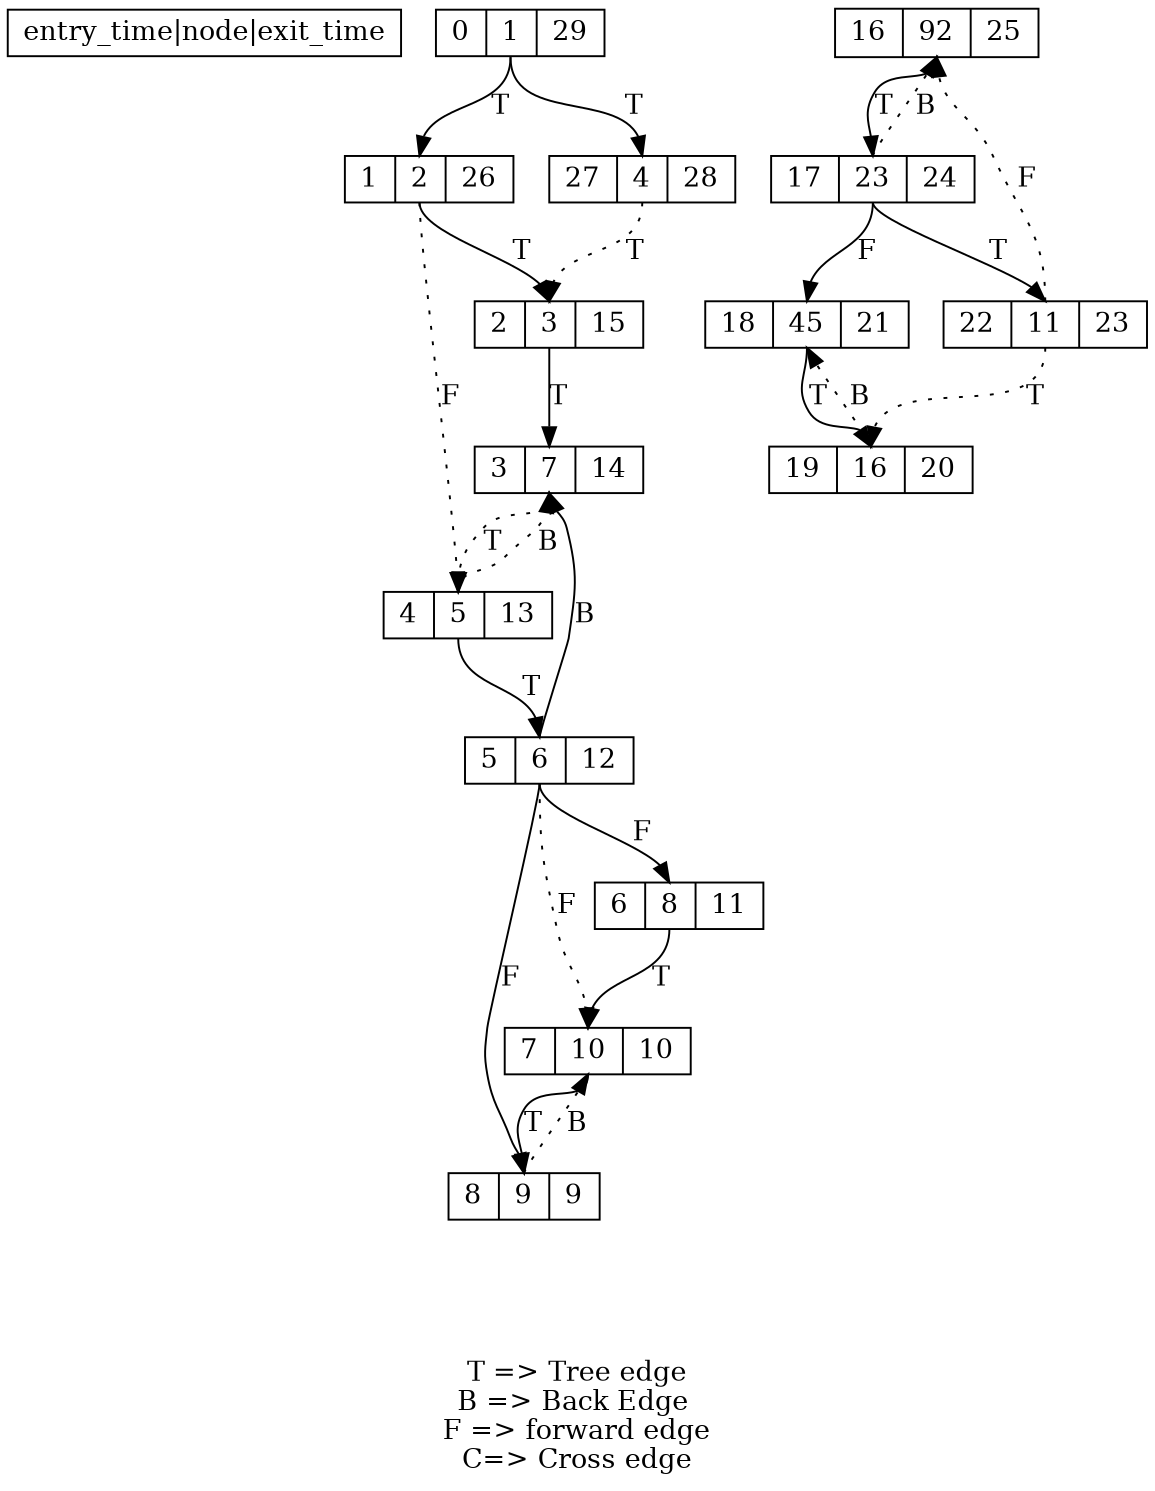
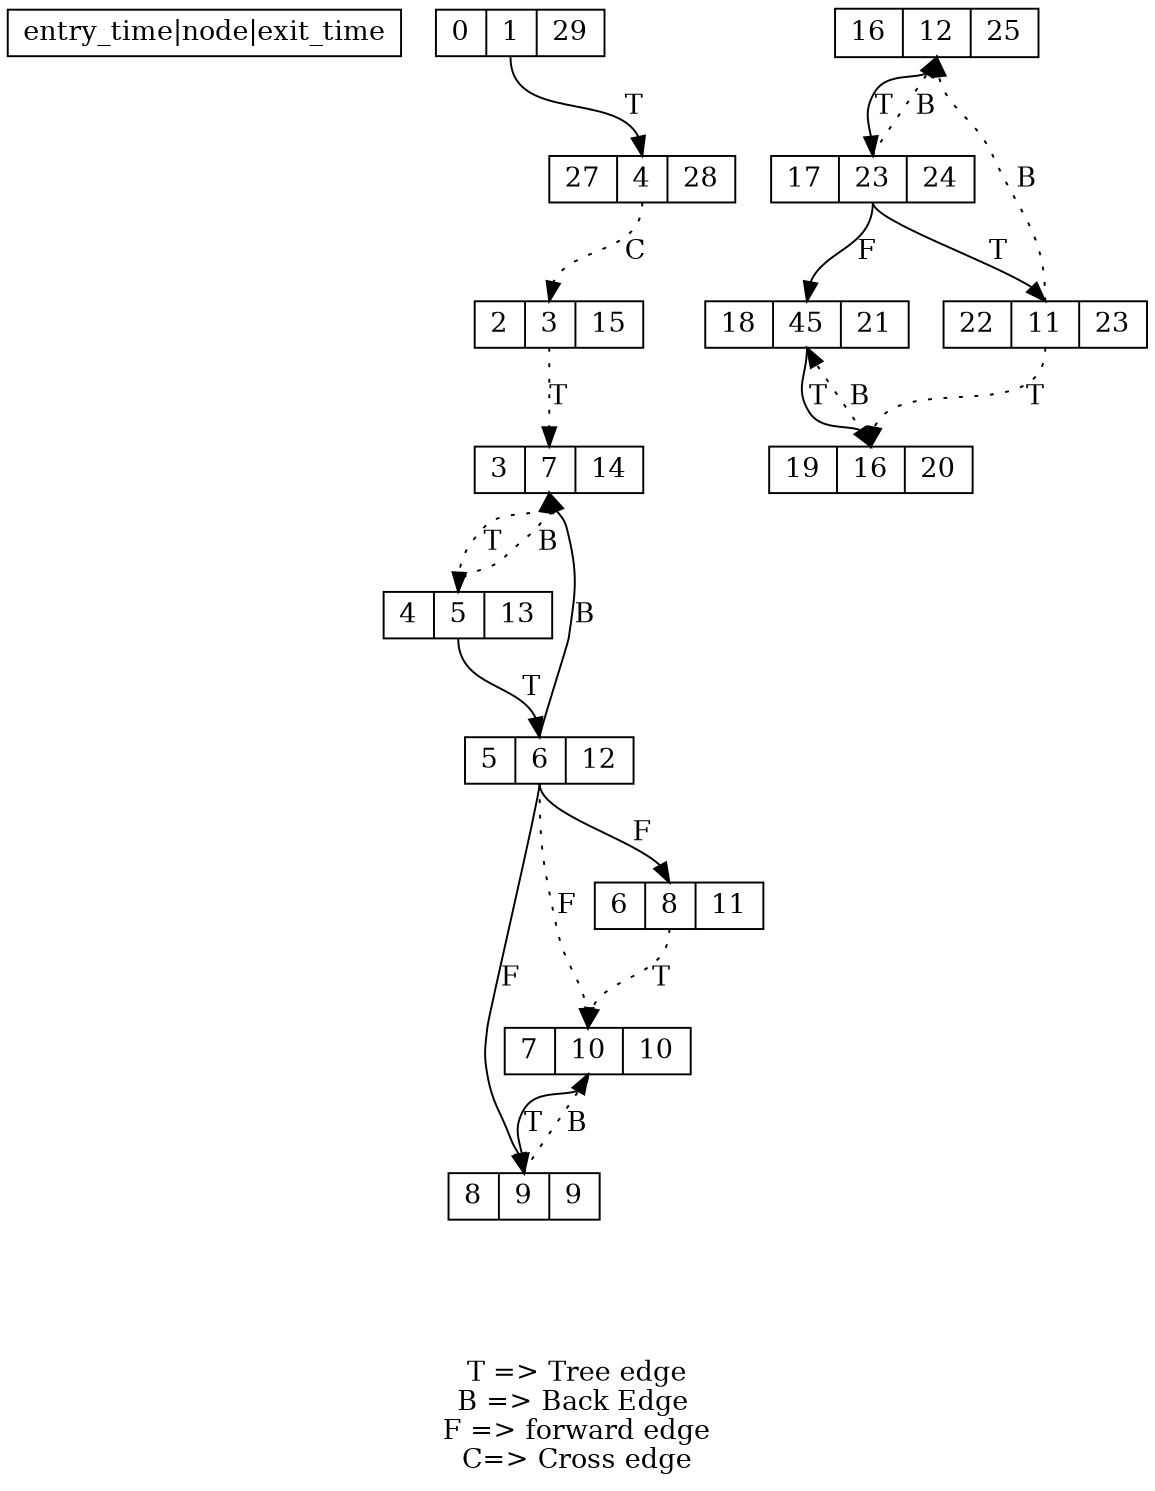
node "16": text "92" -> "12"
node "1": removed
edge "22" -> "16": label "F" -> "B"
edge "27" -> "2": label "T" -> "C"
edge "2" -> "3": style solid -> dotted
edge "6" -> "7": style solid -> dotted
